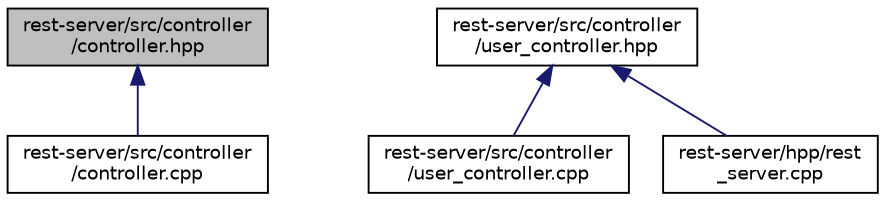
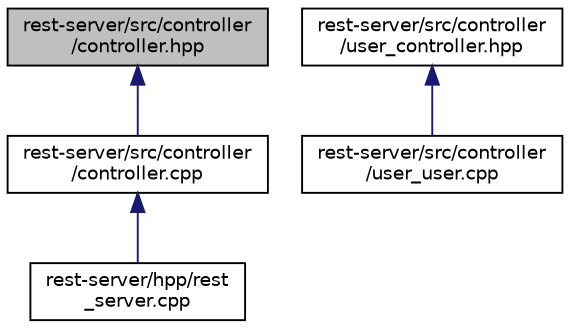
edge "rest-server/hpp/rest _server.cpp" -> "rest-server/src/controller /user_controller.hpp": now "rest-server/hpp/rest _server.cpp" -> "rest-server/src/controller /controller.cpp"
node "rest-server/src/controller /user_controller.cpp": label "rest-server/src/controller /user_controller.cpp" -> "rest-server/src/controller /user_user.cpp"
